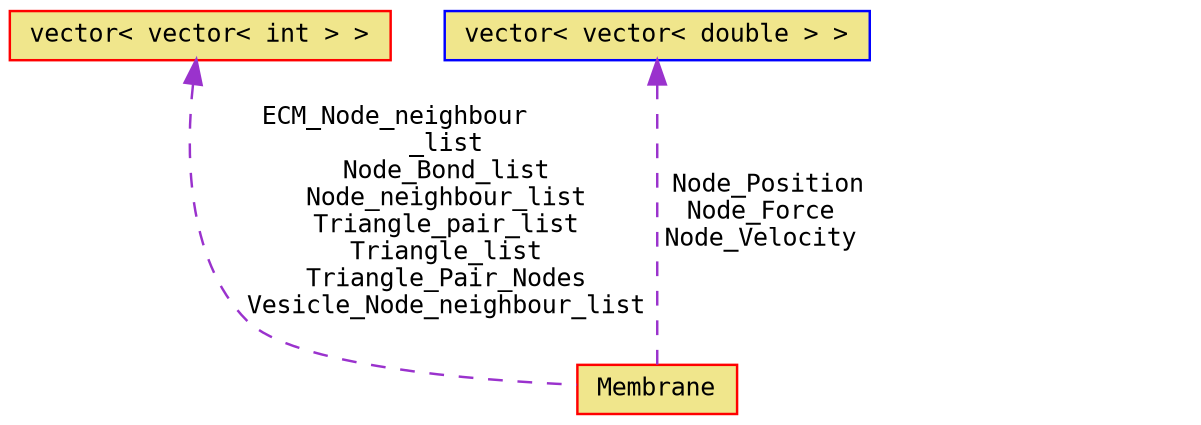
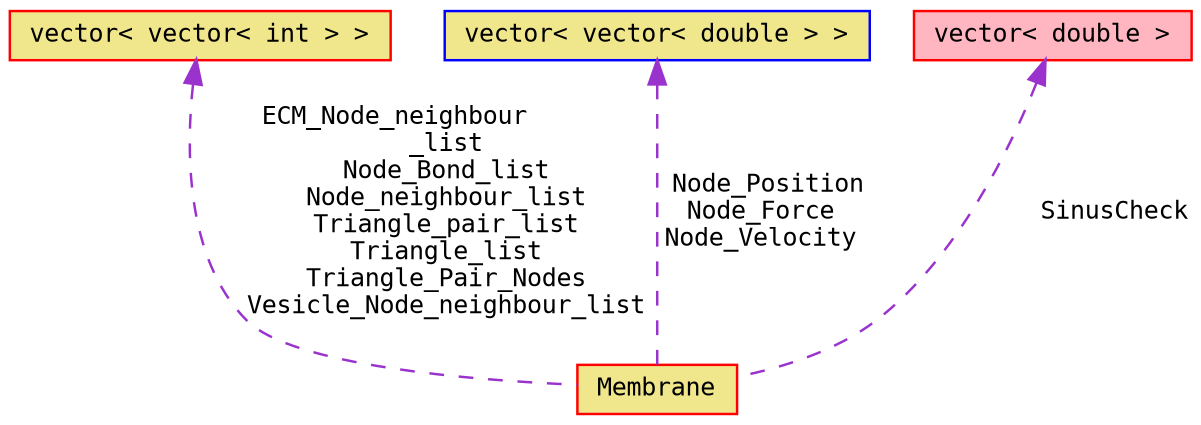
node "vector< double >": added
